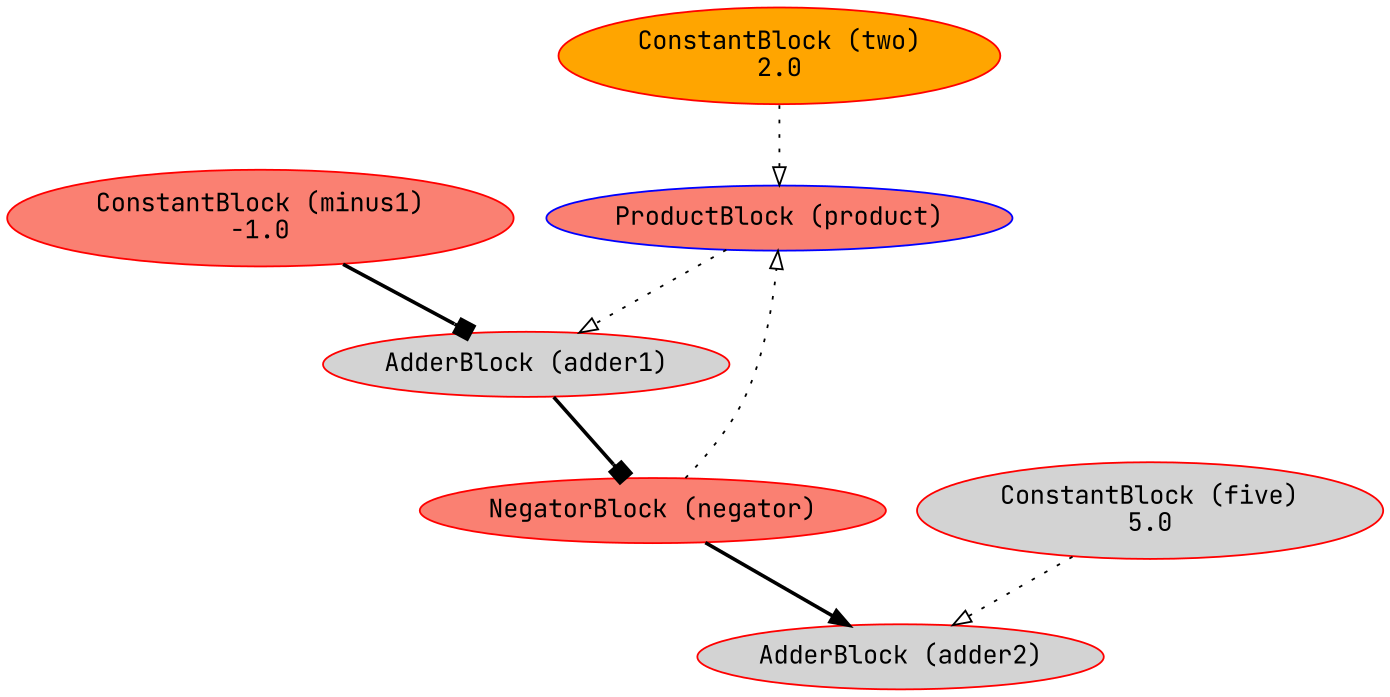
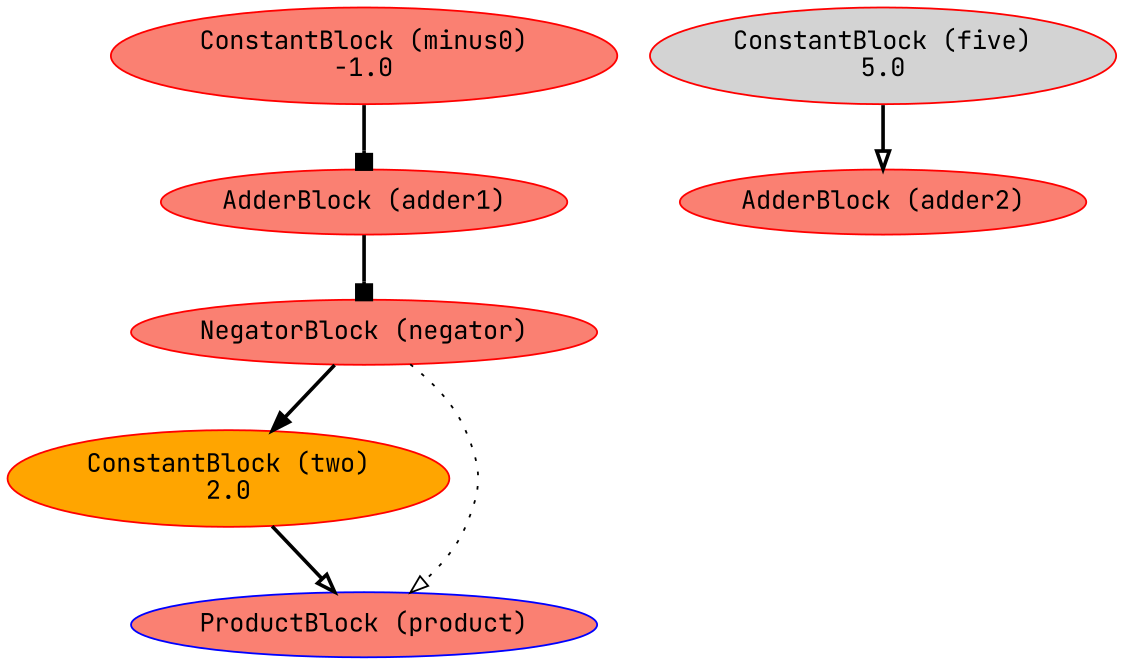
edge "ConstantBlock (two) 2.0" -> "ProductBlock (product)": style dotted -> bold
node "ConstantBlock (minus1) -1.0": label "ConstantBlock (minus1) -1.0" -> "ConstantBlock (minus0) -1.0"
edge "ProductBlock (product)" -> "AdderBlock (adder1)": removed
node "AdderBlock (adder1)": fillcolor lightgrey -> salmon
edge "NegatorBlock (negator)" -> "AdderBlock (adder2)": now "NegatorBlock (negator)" -> "ConstantBlock (two) 2.0"
edge "ConstantBlock (five) 5.0" -> "AdderBlock (adder2)": style dotted -> bold
node "AdderBlock (adder2)": fillcolor lightgrey -> salmon
